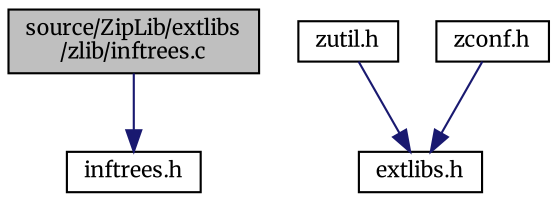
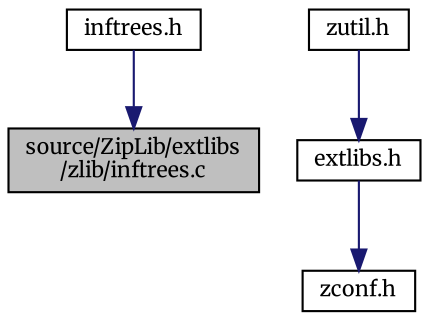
edge "zconf.h" -> "extlibs.h": reversed
edge "source/ZipLib/extlibs /zlib/inftrees.c" -> "inftrees.h": reversed
